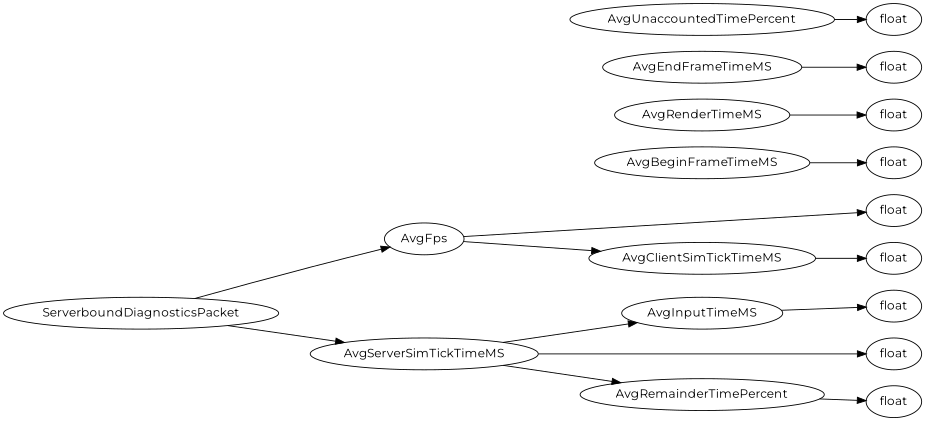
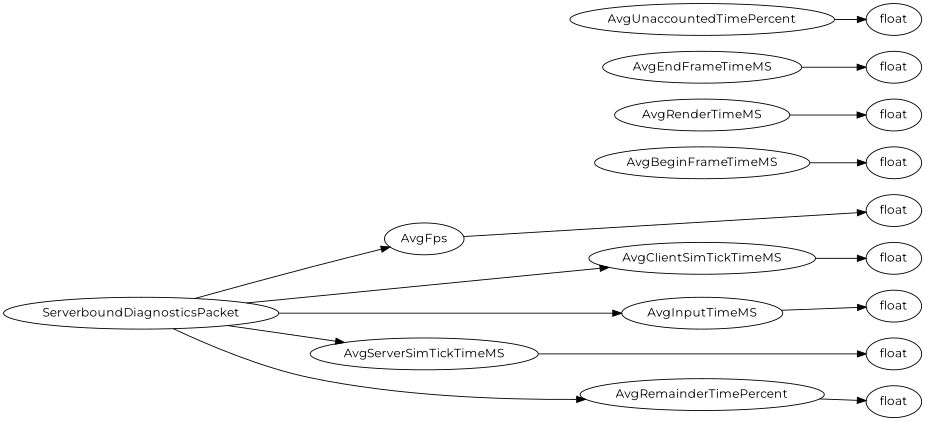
edge "AvgFps" -> "AvgClientSimTickTimeMS": now "ServerboundDiagnosticsPacket" -> "AvgClientSimTickTimeMS"
edge "AvgServerSimTickTimeMS" -> "AvgInputTimeMS": now "ServerboundDiagnosticsPacket" -> "AvgInputTimeMS"
edge "AvgServerSimTickTimeMS" -> "AvgRemainderTimePercent": now "ServerboundDiagnosticsPacket" -> "AvgRemainderTimePercent"
